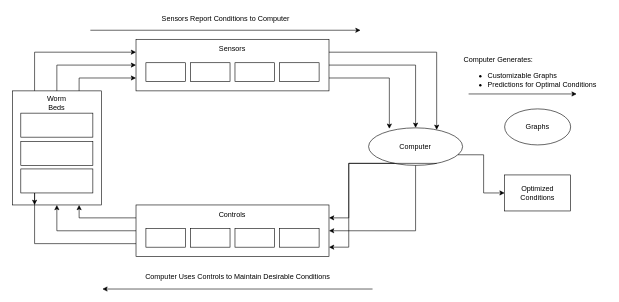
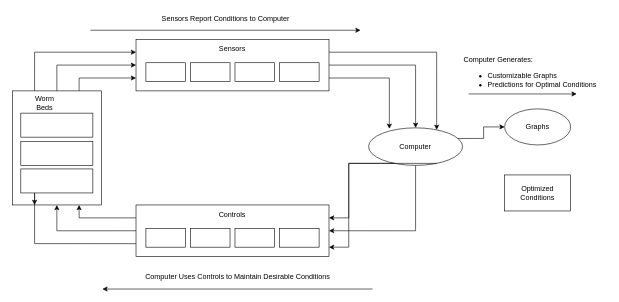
node "Worm Beds": moved (57, 103) -> (45, 103)
edge "Computer" -> "Graphs": added
edge "Computer" -> "Optimized Conditions": removed
